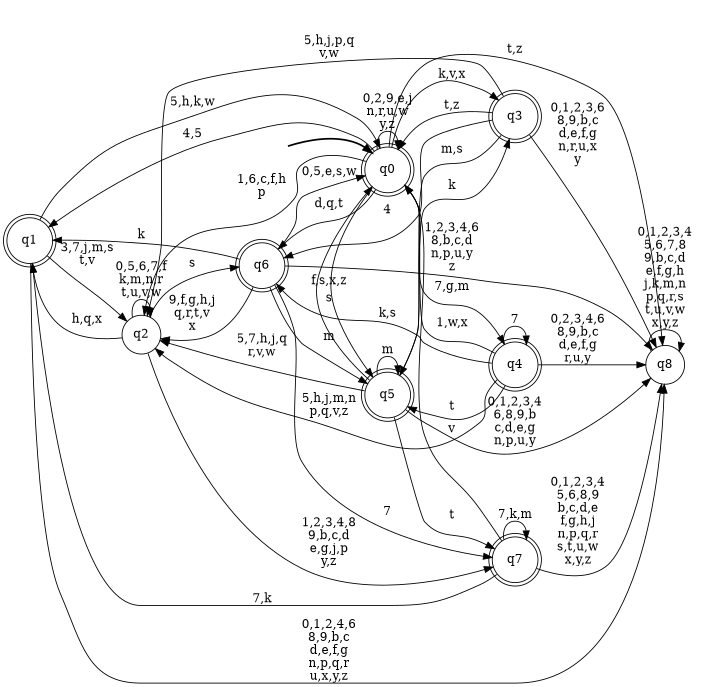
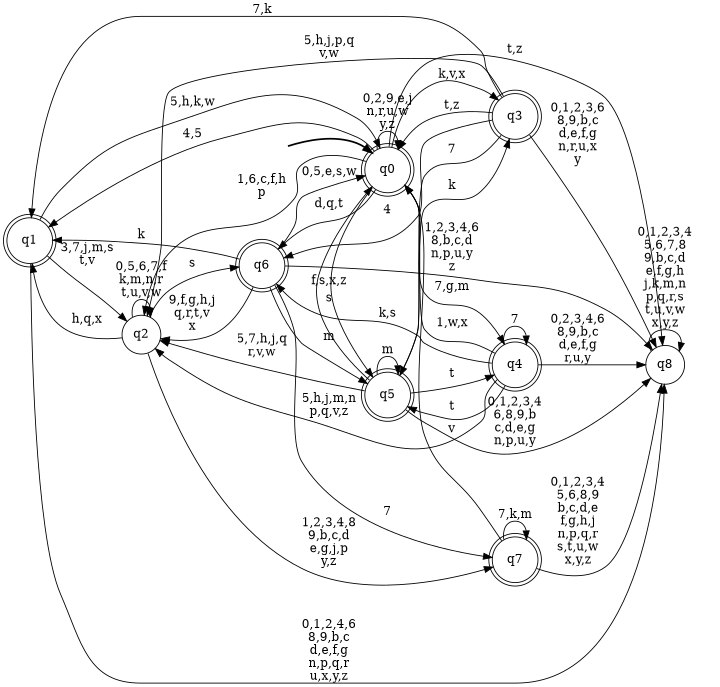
edge "q3" -> "q5": label "m,s" -> "7"
edge "q5" -> "q7": now "q5" -> "q4"
edge "q7" -> "q1": now "q3" -> "q1"
